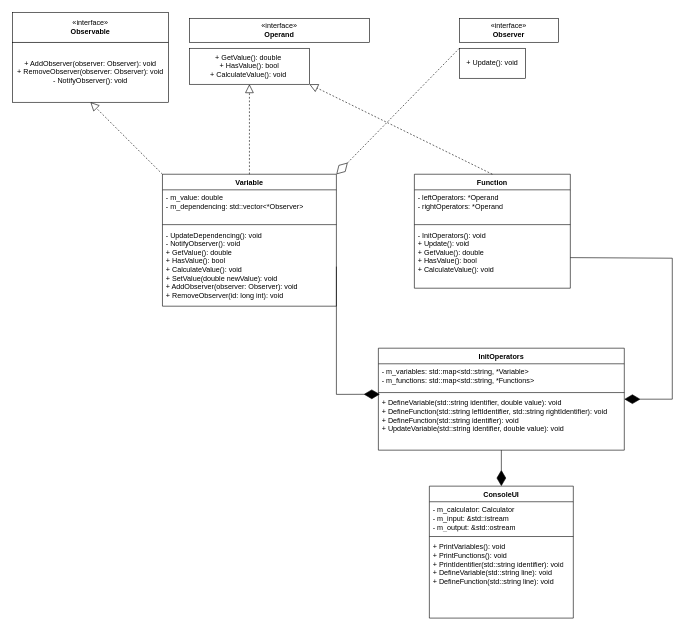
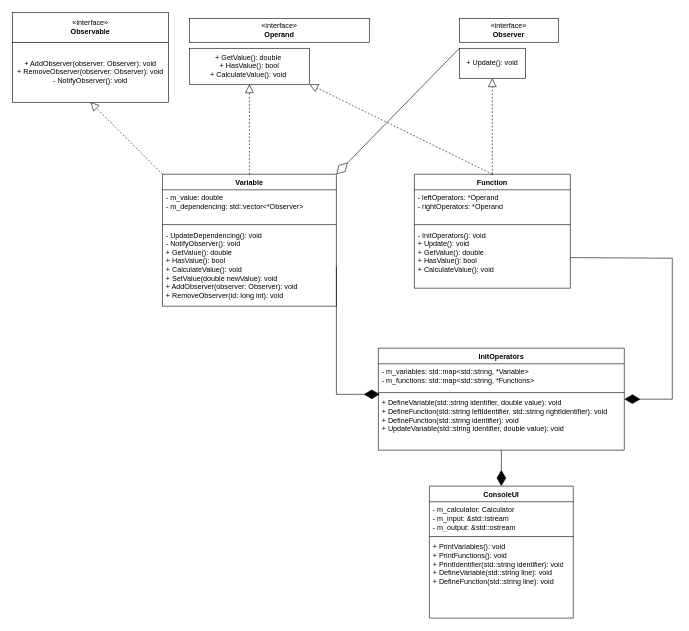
edge "+ Update(): void" -> "Variable": style dashed -> solid
edge "Function" -> "+ Update(): void": added
